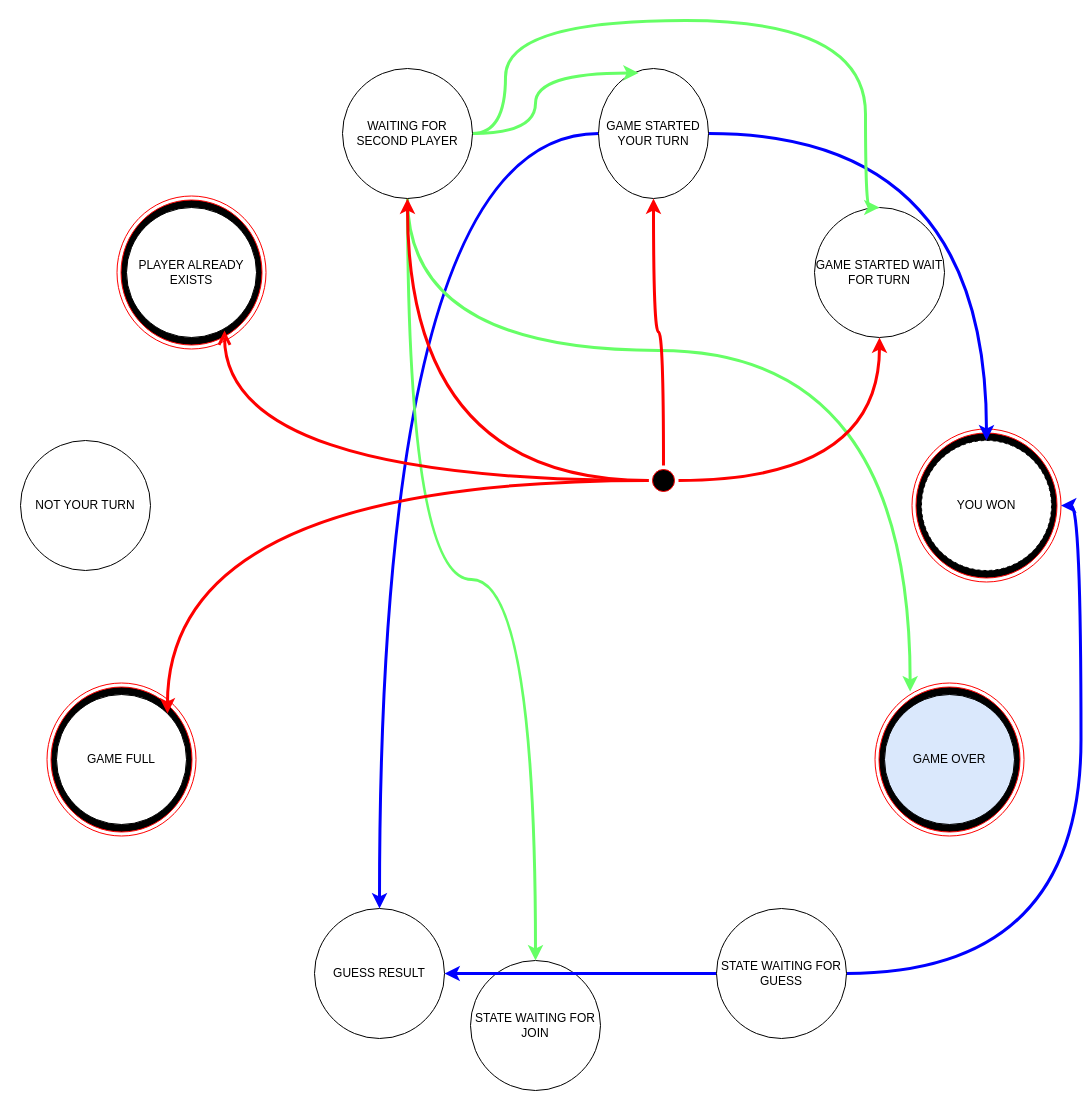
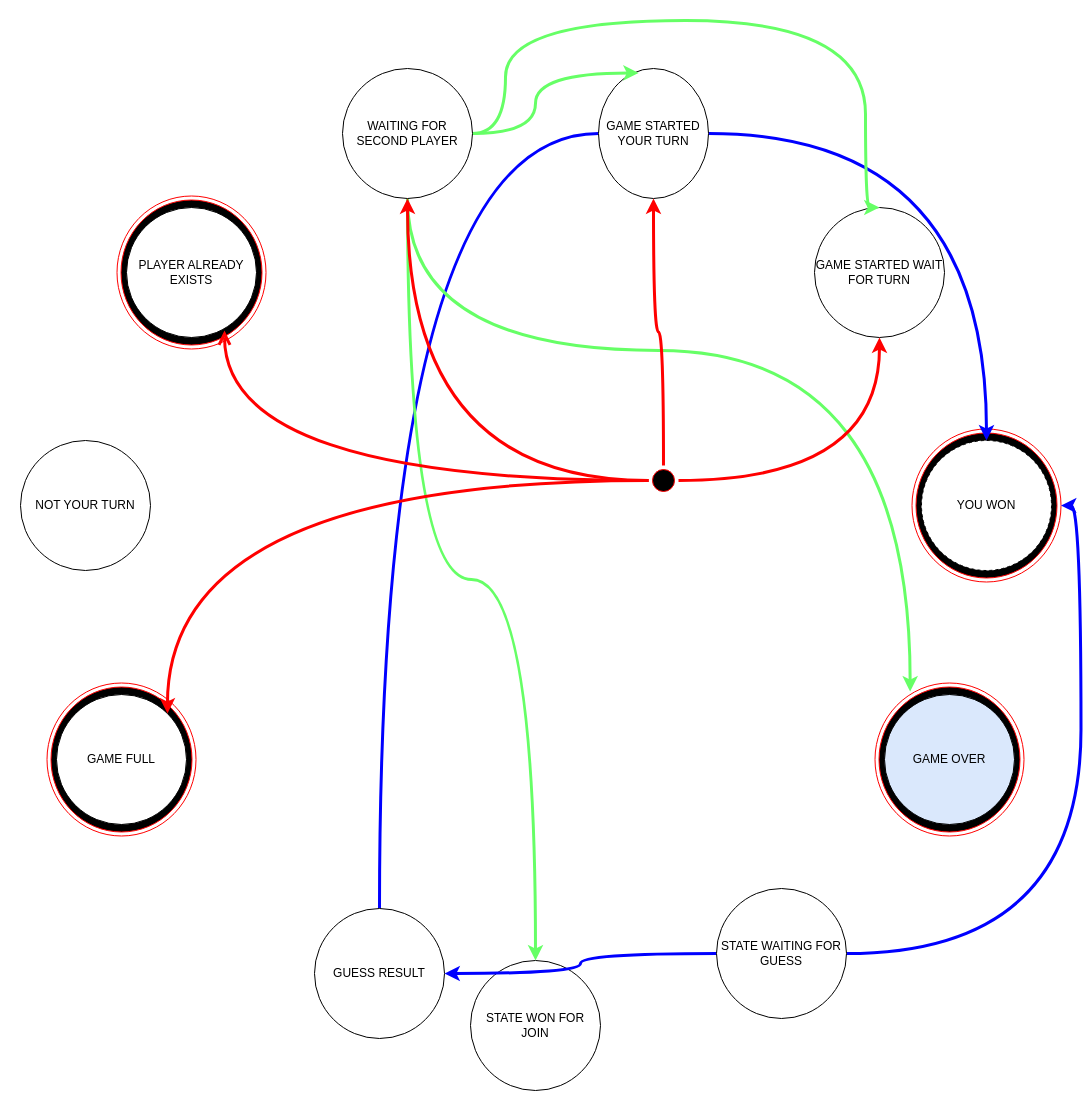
edge "GAME STARTED YOUR TURN" -> "GUESS RESULT": arrowhead classic -> none
node "STATE WAITING FOR GUESS": moved (782, 974) -> (782, 954)
node "STATE WAITING FOR JOIN": label "STATE WAITING FOR JOIN" -> "STATE WON FOR JOIN"
